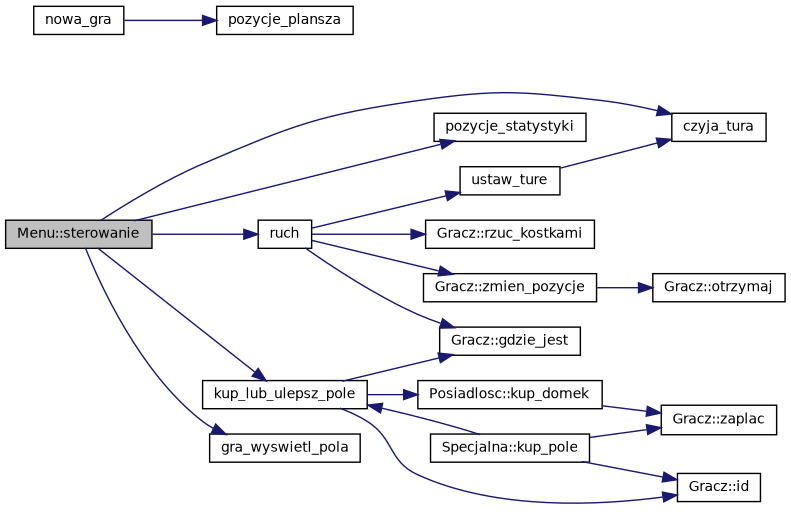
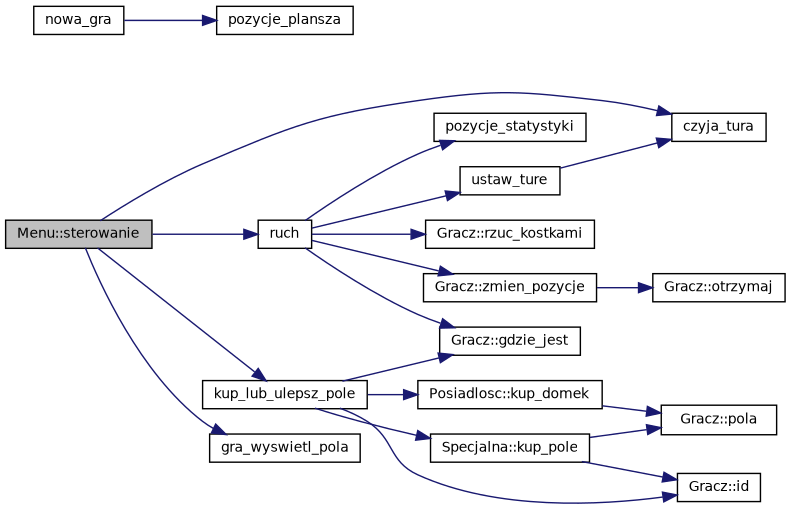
edge "Menu::sterowanie" -> "pozycje_statystyki": now "ruch" -> "pozycje_statystyki"
edge "Specjalna::kup_pole" -> "kup_lub_ulepsz_pole": reversed
node "Gracz::zaplac": label "Gracz::zaplac" -> "Gracz::pola"
